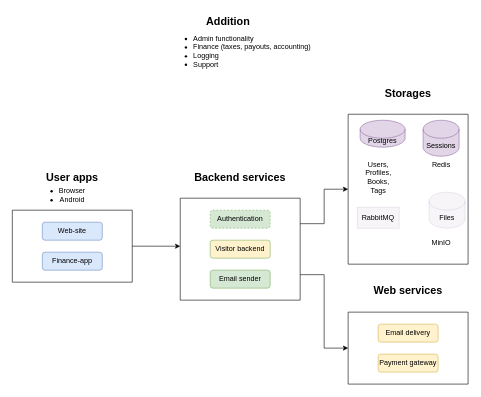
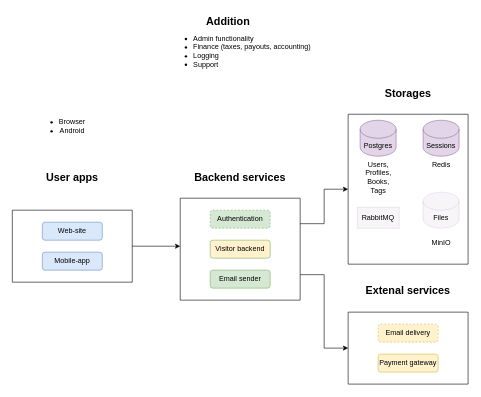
node "Postgres": size 45x27 -> 36x36
node "Browser Android": moved (60, 195) -> (60, 126)
node "Files": moved (447, 210) -> (441, 210)
node "Finance-app": label "Finance-app" -> "Mobile-app"
node "Web services": label "Web services" -> "Extenal services"
node "Email delivery": style solid -> dashed
